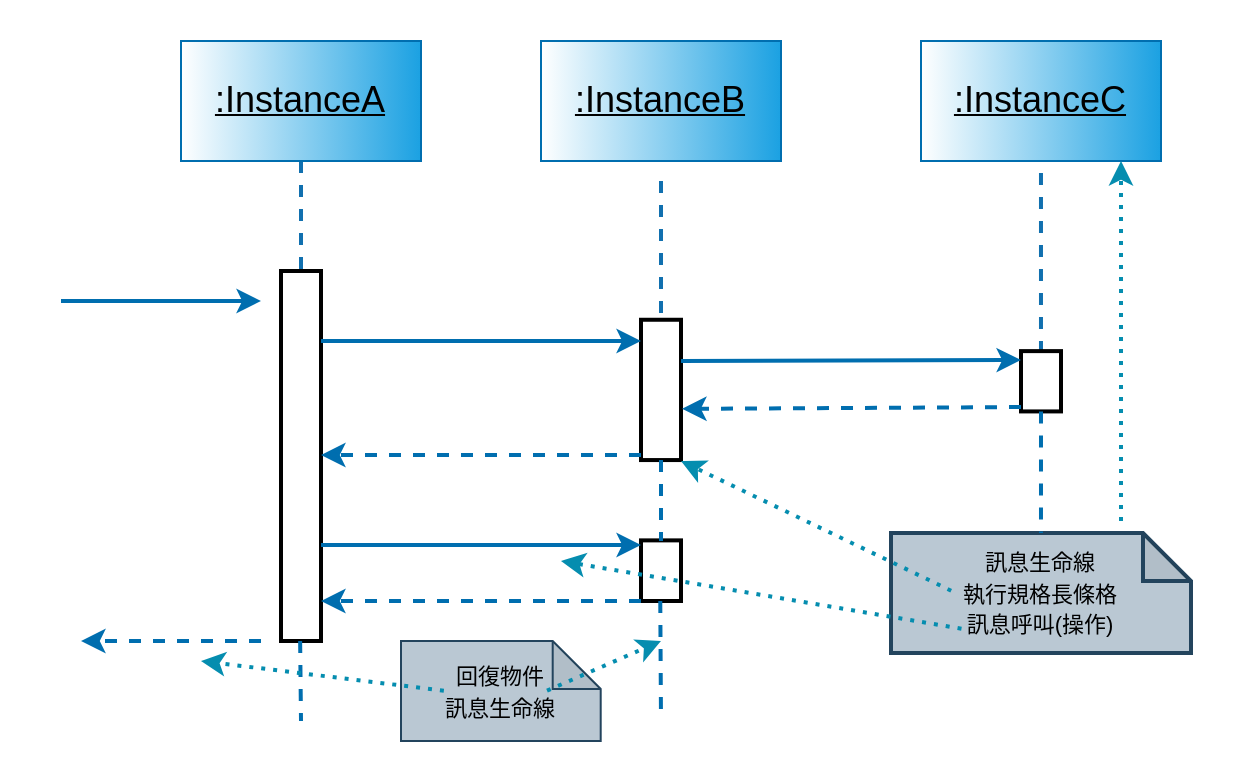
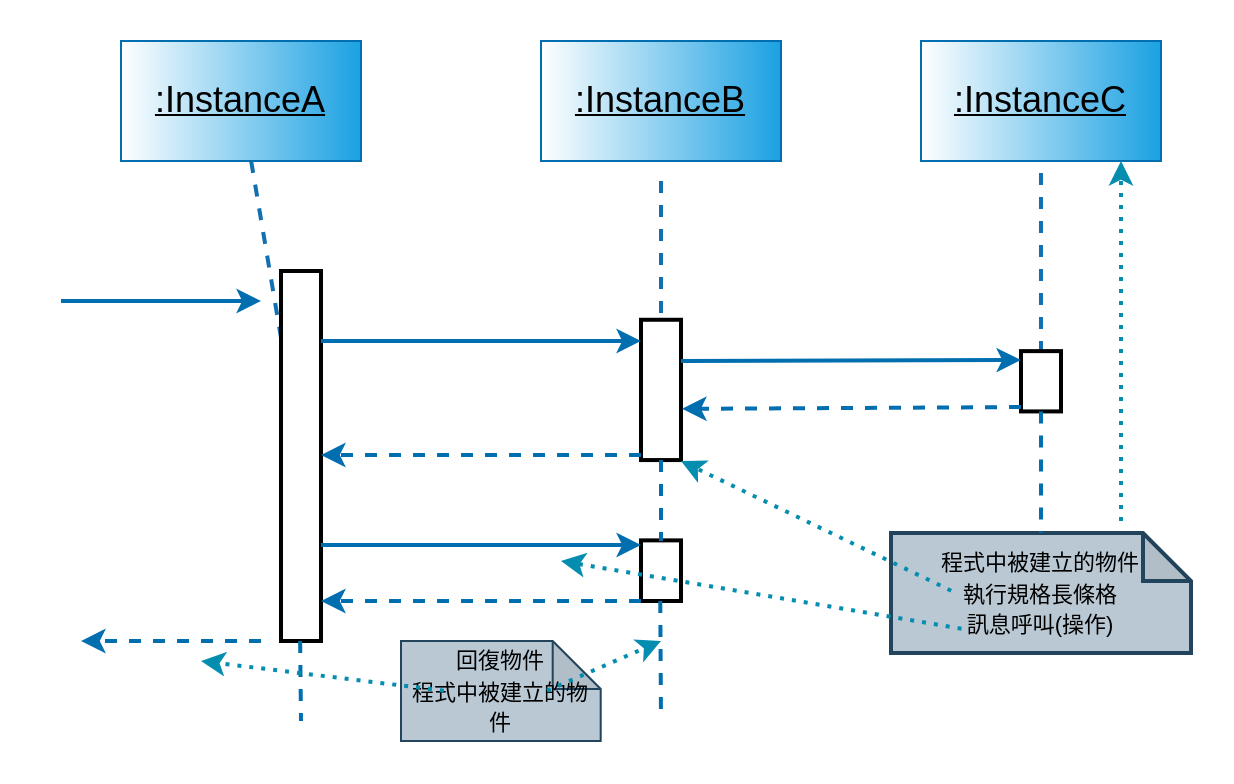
node ":InstanceA": moved (301, 101) -> (241, 101)
node "訊息生命線 執行規格長條格 訊息呼叫(操作)": label "訊息生命線 執行規格長條格 訊息呼叫(操作)" -> "程式中被建立的物件 執行規格長條格 訊息呼叫(操作)"
node "回復物件 訊息生命線": label "回復物件 訊息生命線" -> "回復物件 程式中被建立的物件"
